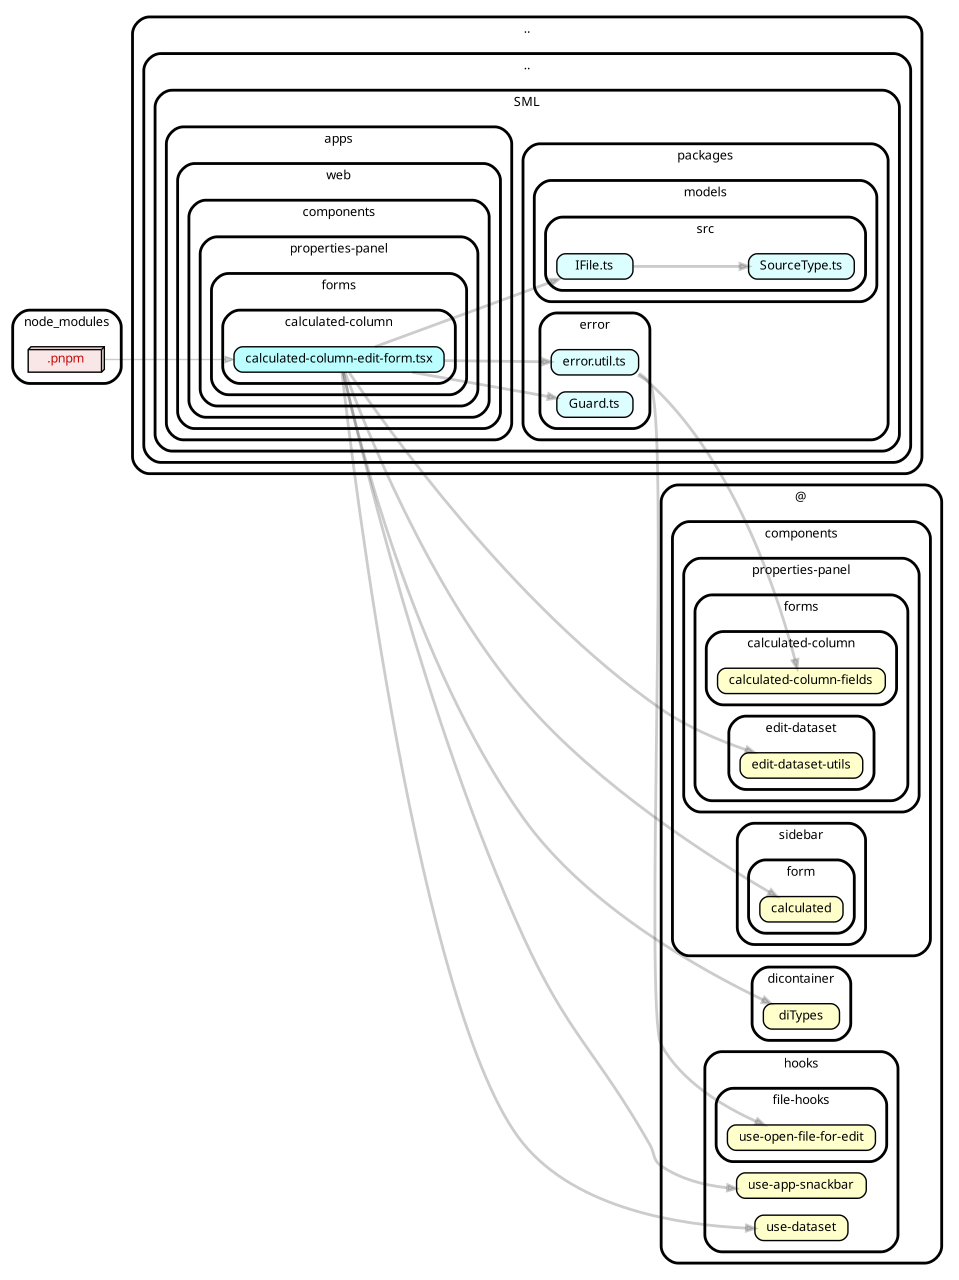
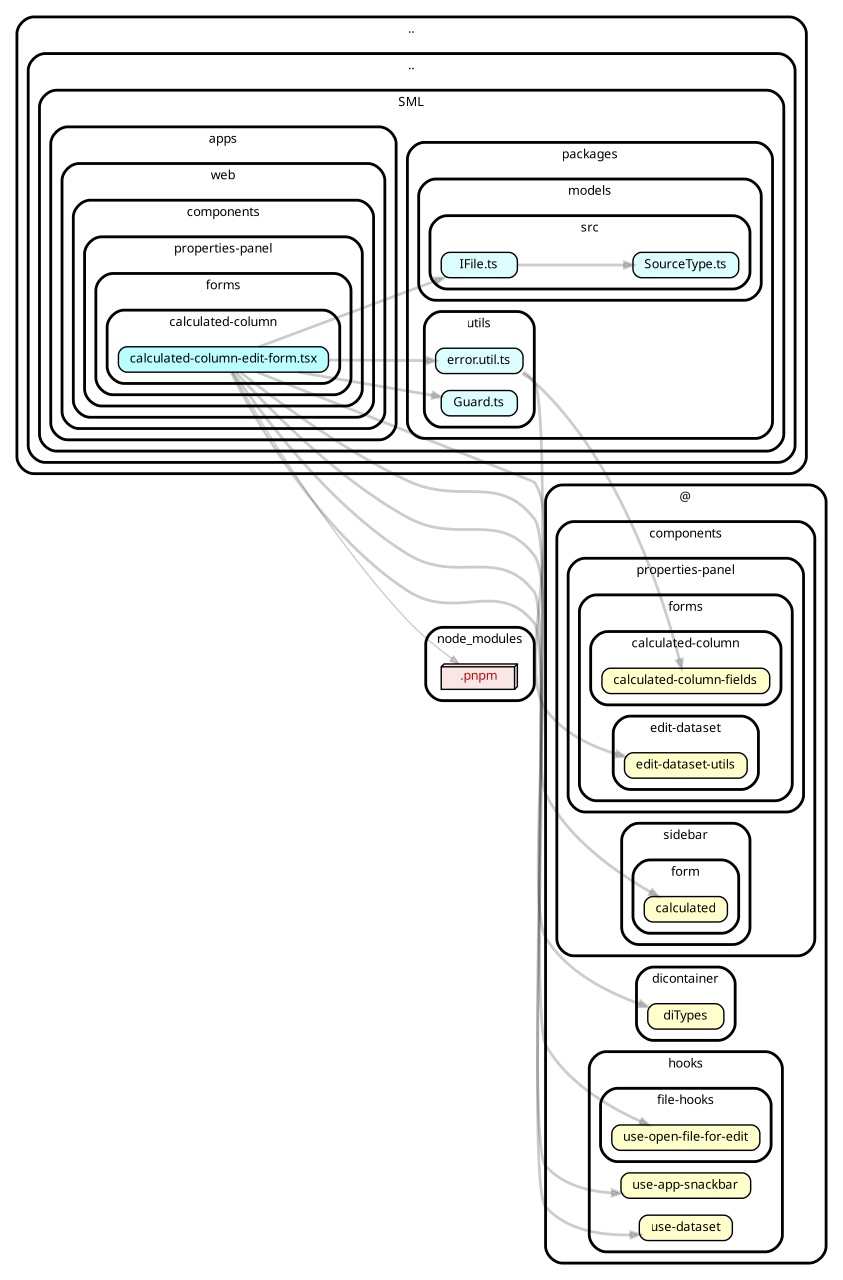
cluster "error": label "error" -> "utils"
edge ".pnpm" -> "calculated-column-edit-form.tsx": reversed
